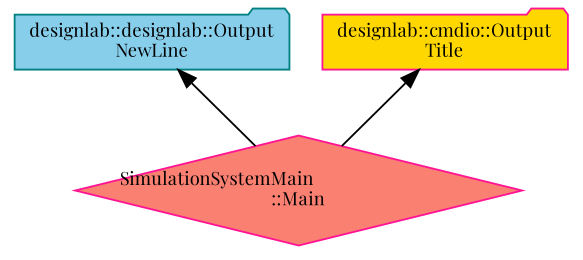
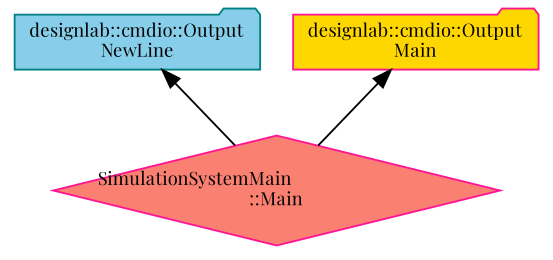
node "designlab::designlab::Output NewLine": label "designlab::designlab::Output NewLine" -> "designlab::cmdio::Output NewLine"
node "designlab::cmdio::Output Title": label "designlab::cmdio::Output Title" -> "designlab::cmdio::Output Main"
